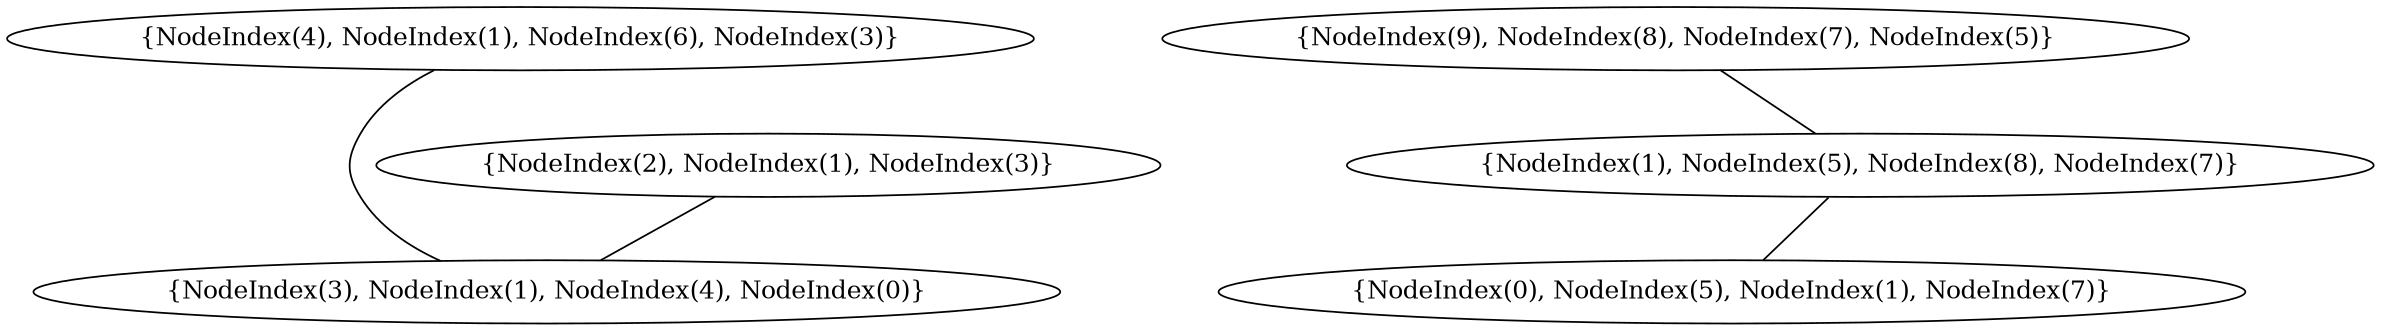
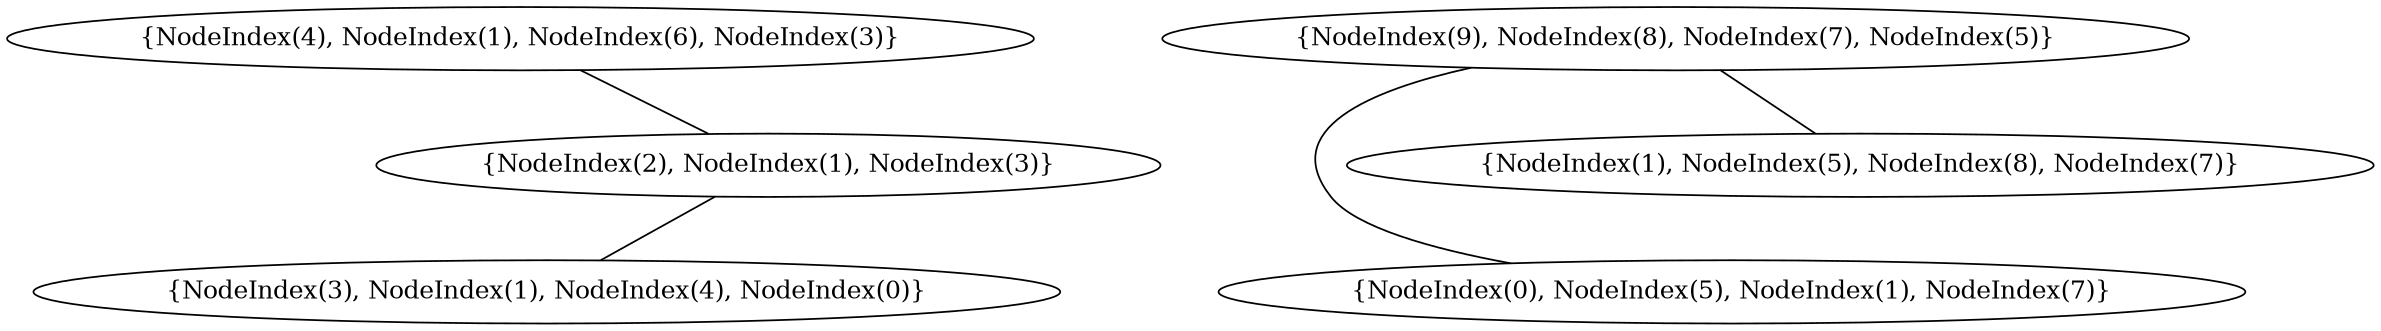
edge "{NodeIndex(4), NodeIndex(1), NodeIndex(6), NodeIndex(3)}" -- "{NodeIndex(3), NodeIndex(1), NodeIndex(4), NodeIndex(0)}": now "{NodeIndex(4), NodeIndex(1), NodeIndex(6), NodeIndex(3)}" -- "{NodeIndex(2), NodeIndex(1), NodeIndex(3)}"
edge "{NodeIndex(1), NodeIndex(5), NodeIndex(8), NodeIndex(7)}" -- "{NodeIndex(0), NodeIndex(5), NodeIndex(1), NodeIndex(7)}": now "{NodeIndex(9), NodeIndex(8), NodeIndex(7), NodeIndex(5)}" -- "{NodeIndex(0), NodeIndex(5), NodeIndex(1), NodeIndex(7)}"
